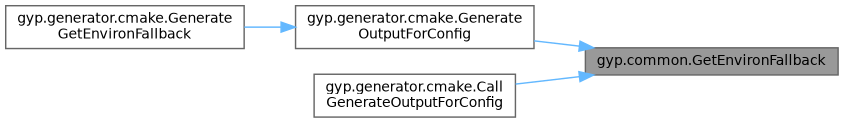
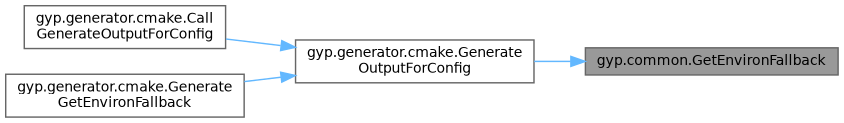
edge "gyp.generator.cmake.Call GenerateOutputForConfig" -> "gyp.common.GetEnvironFallback": now "gyp.generator.cmake.Call GenerateOutputForConfig" -> "gyp.generator.cmake.Generate OutputForConfig"
